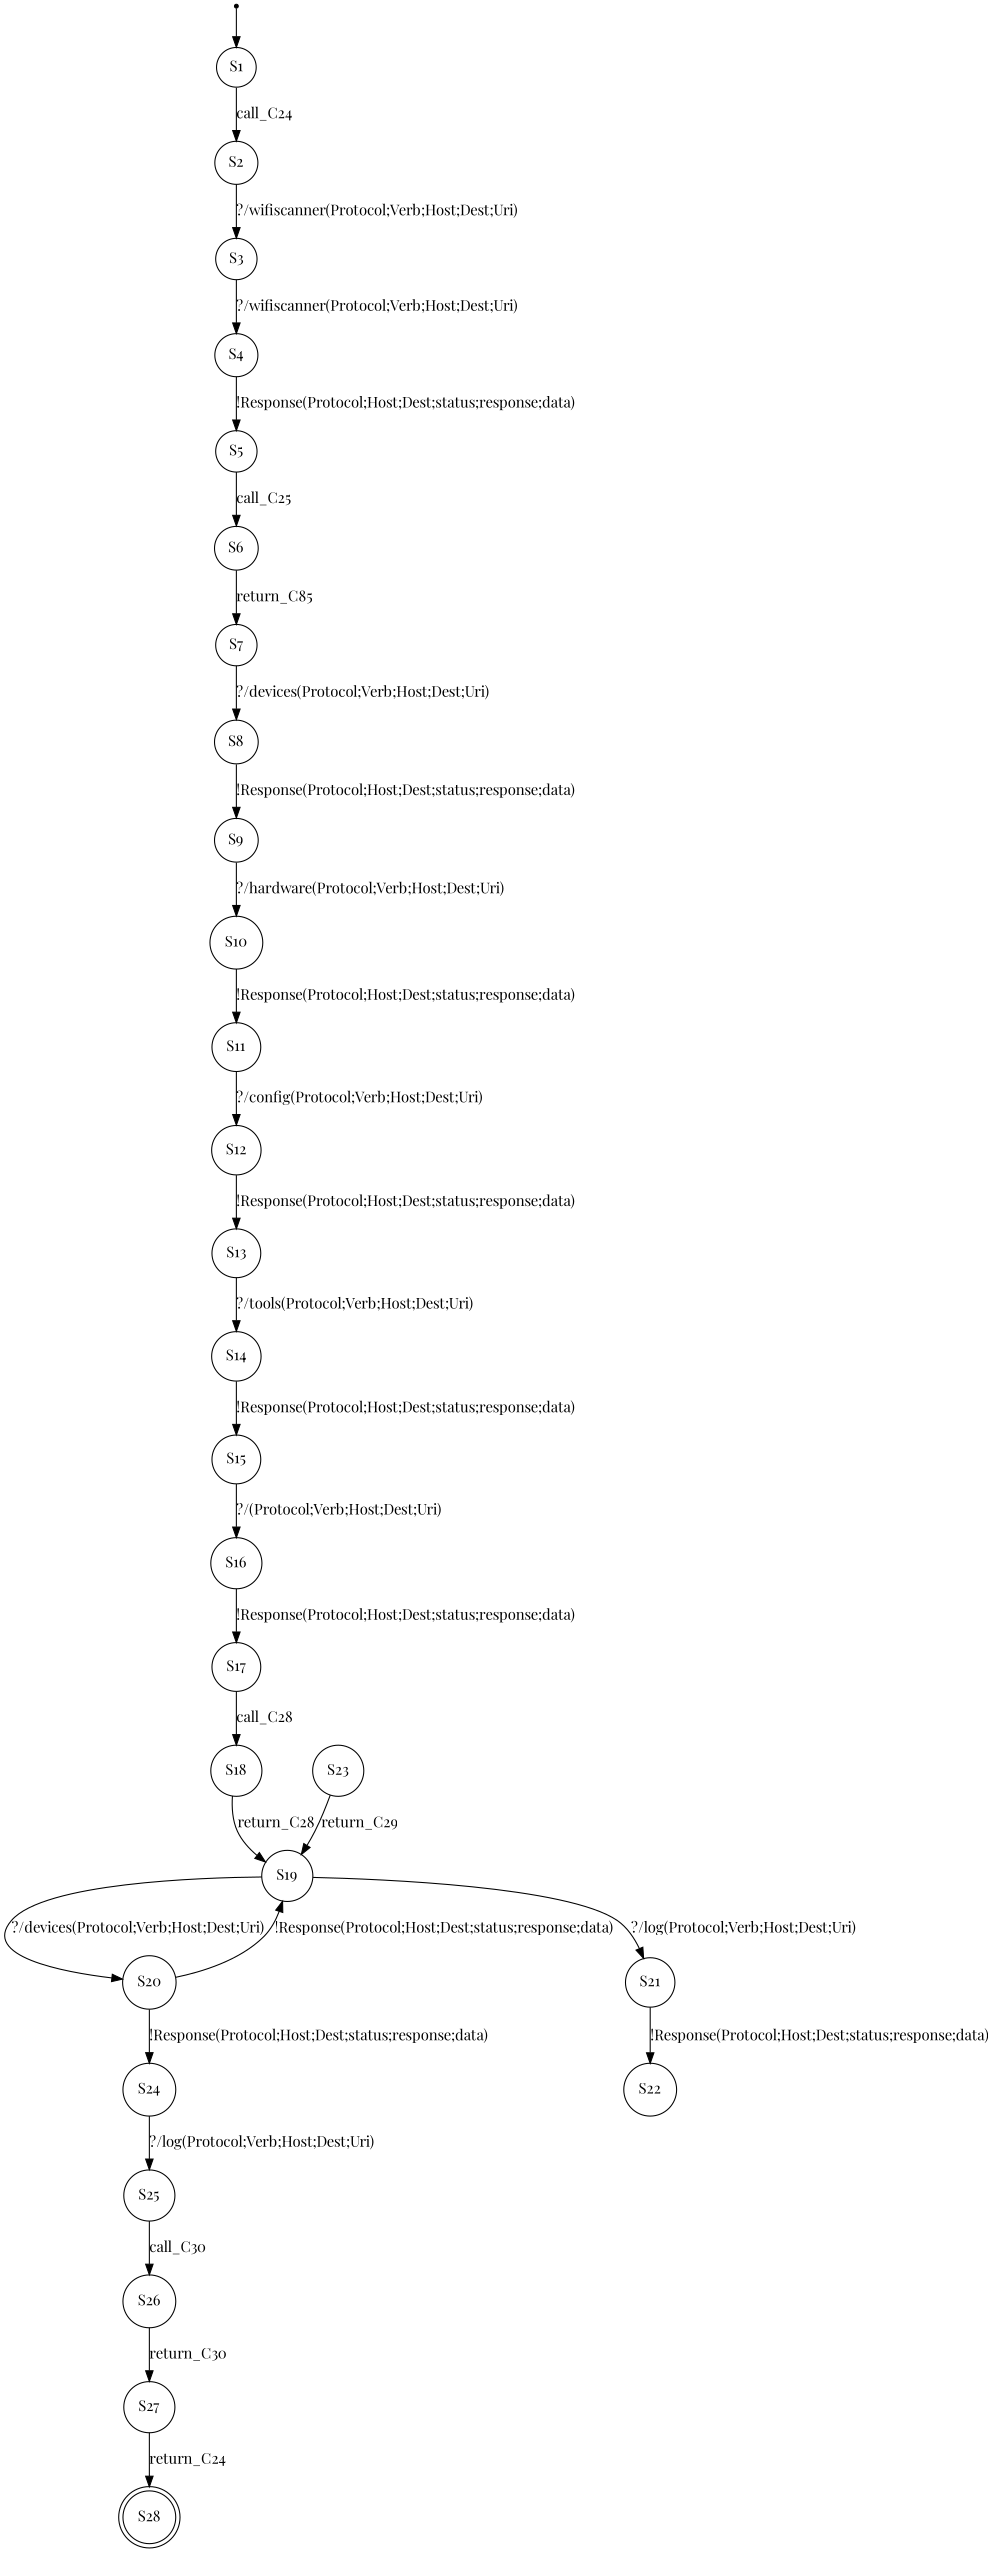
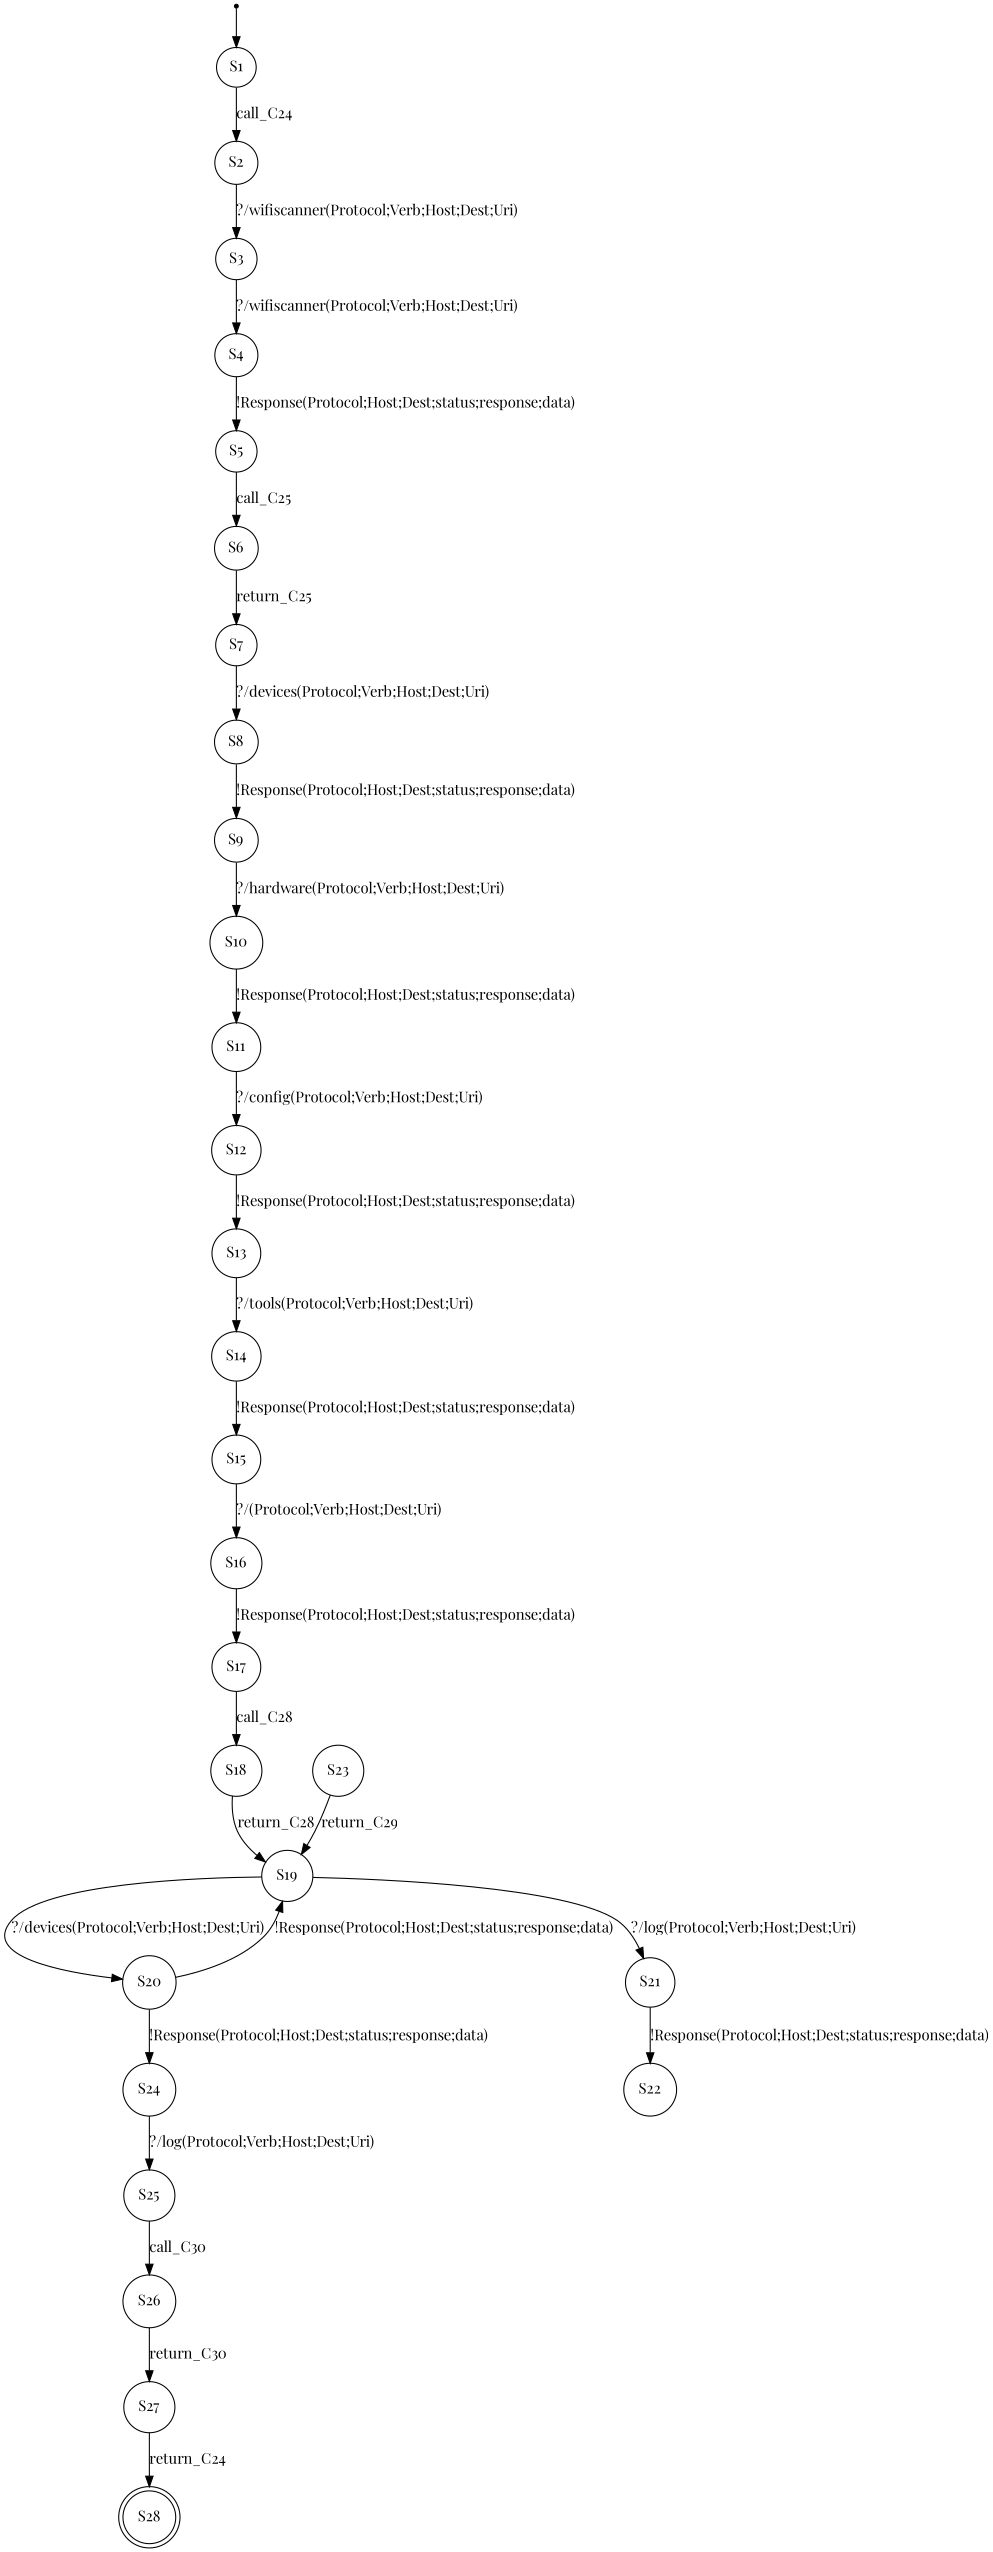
edge "S6" -> "S7": label "return_C85" -> "return_C25"
